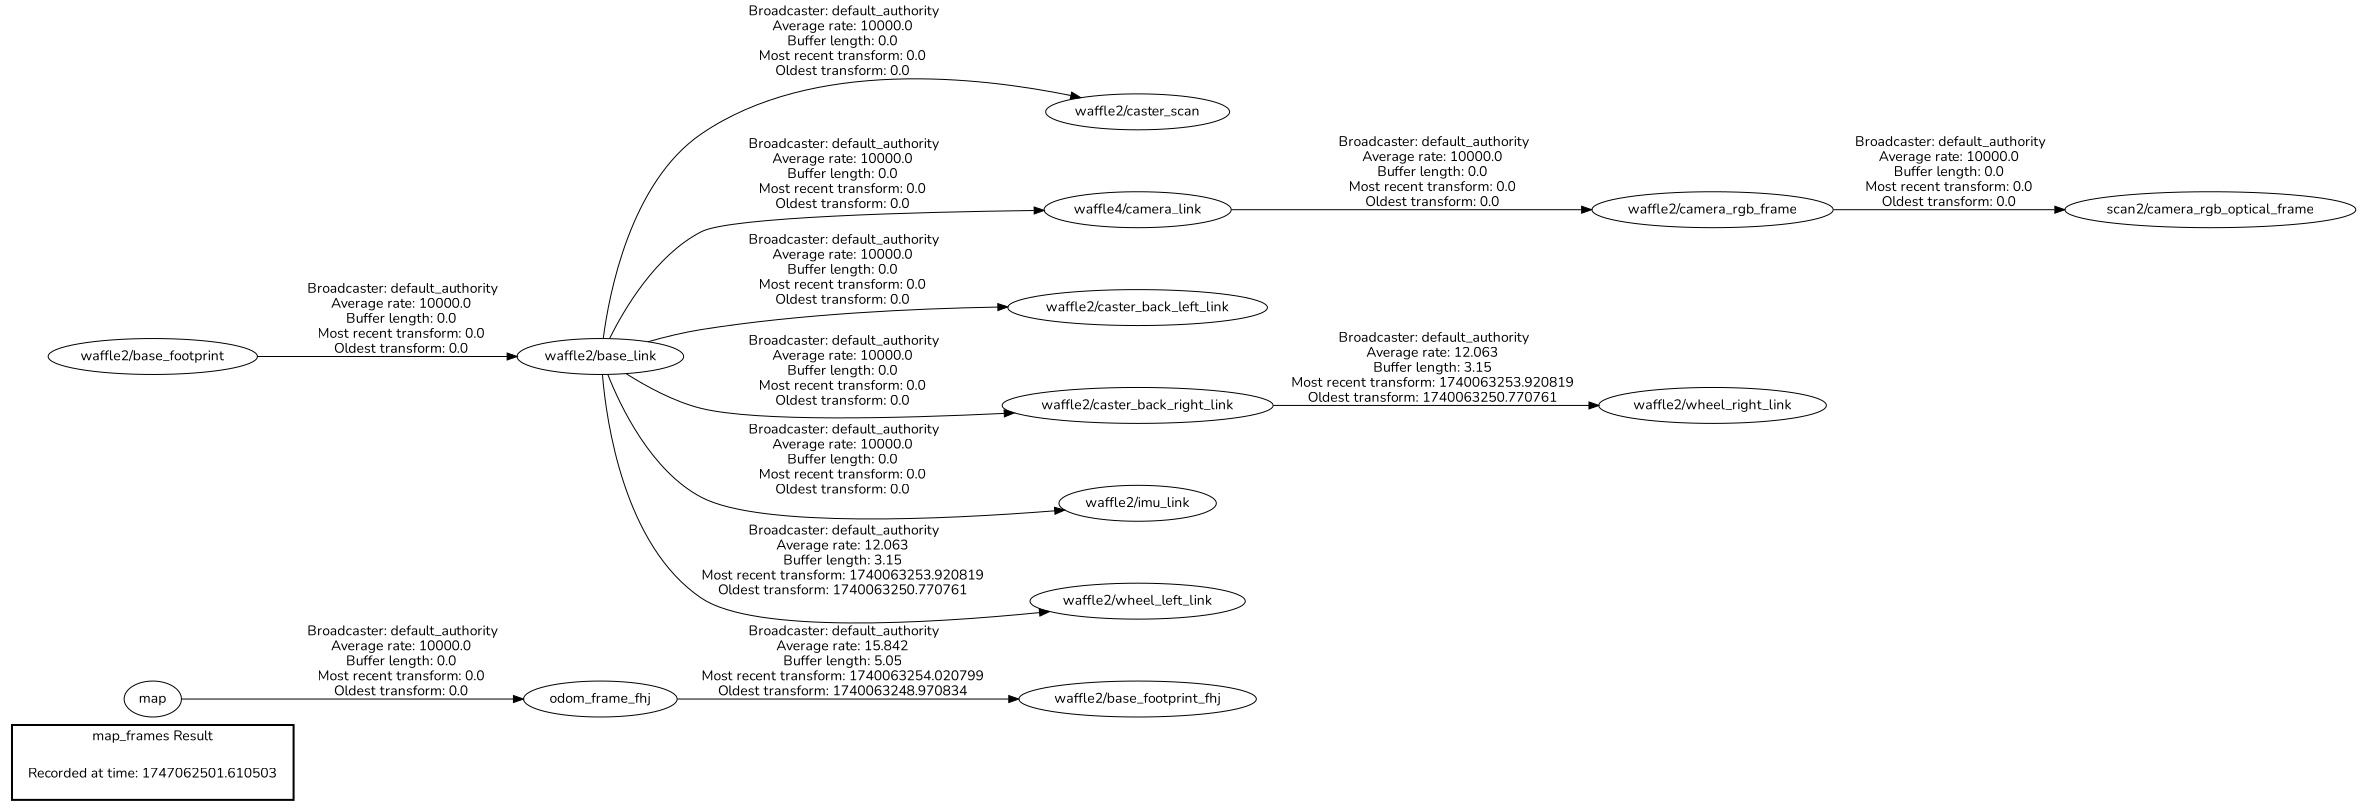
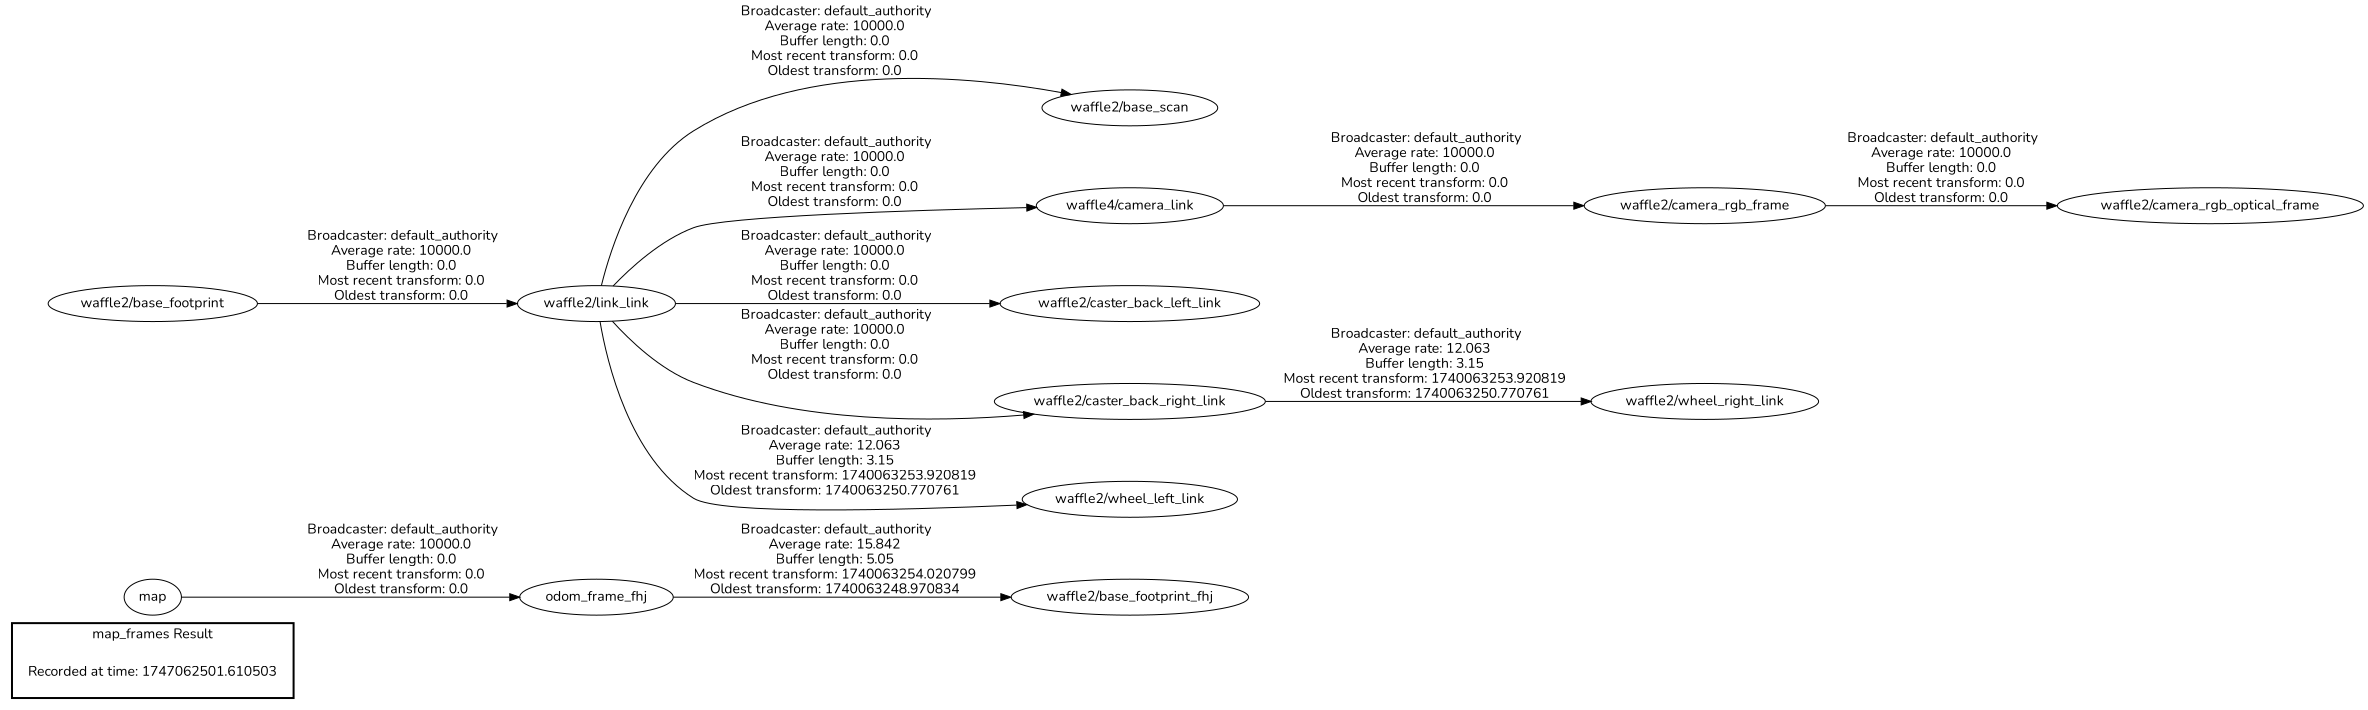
node "waffle2/caster_scan": label "waffle2/caster_scan" -> "waffle2/base_scan"
node "scan2/camera_rgb_optical_frame": label "scan2/camera_rgb_optical_frame" -> "waffle2/camera_rgb_optical_frame"
node "waffle2/base_link": label "waffle2/base_link" -> "waffle2/link_link"
node "waffle2/imu_link": removed
